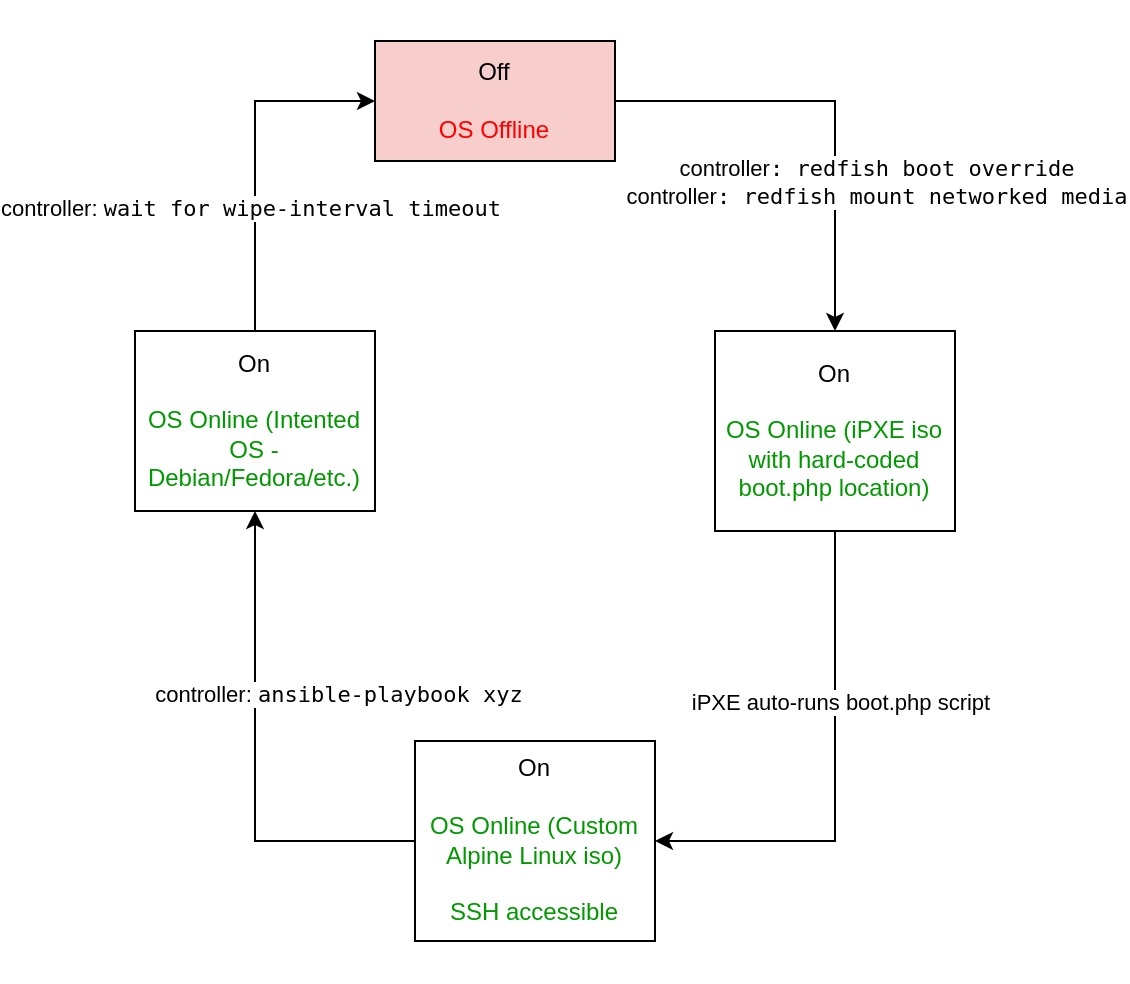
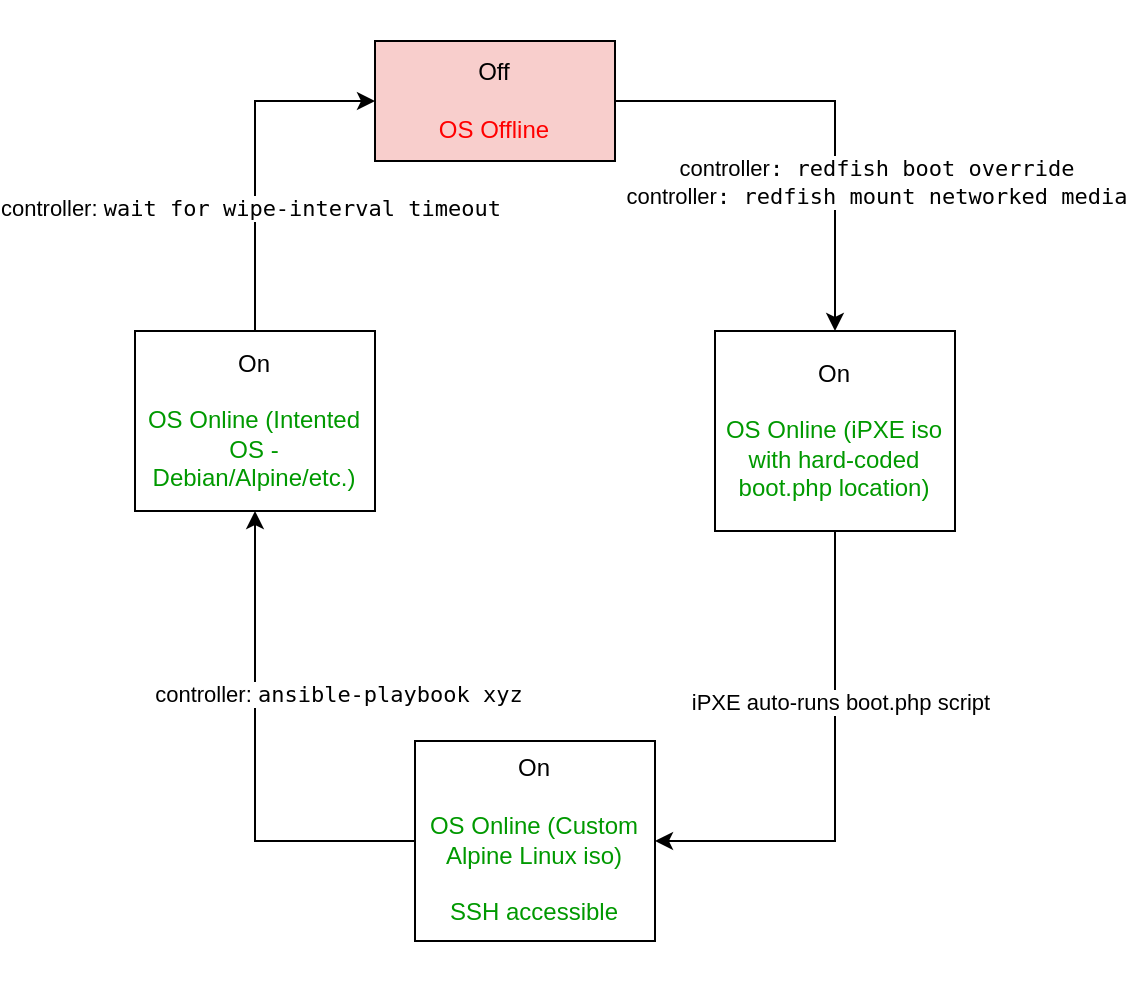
node "On OS Online (Intented OS - Debian/Fedora/etc.)": label "On OS Online (Intented OS - Debian/Fedora/etc.)" -> "On OS Online (Intented OS - Debian/Alpine/etc.)"
